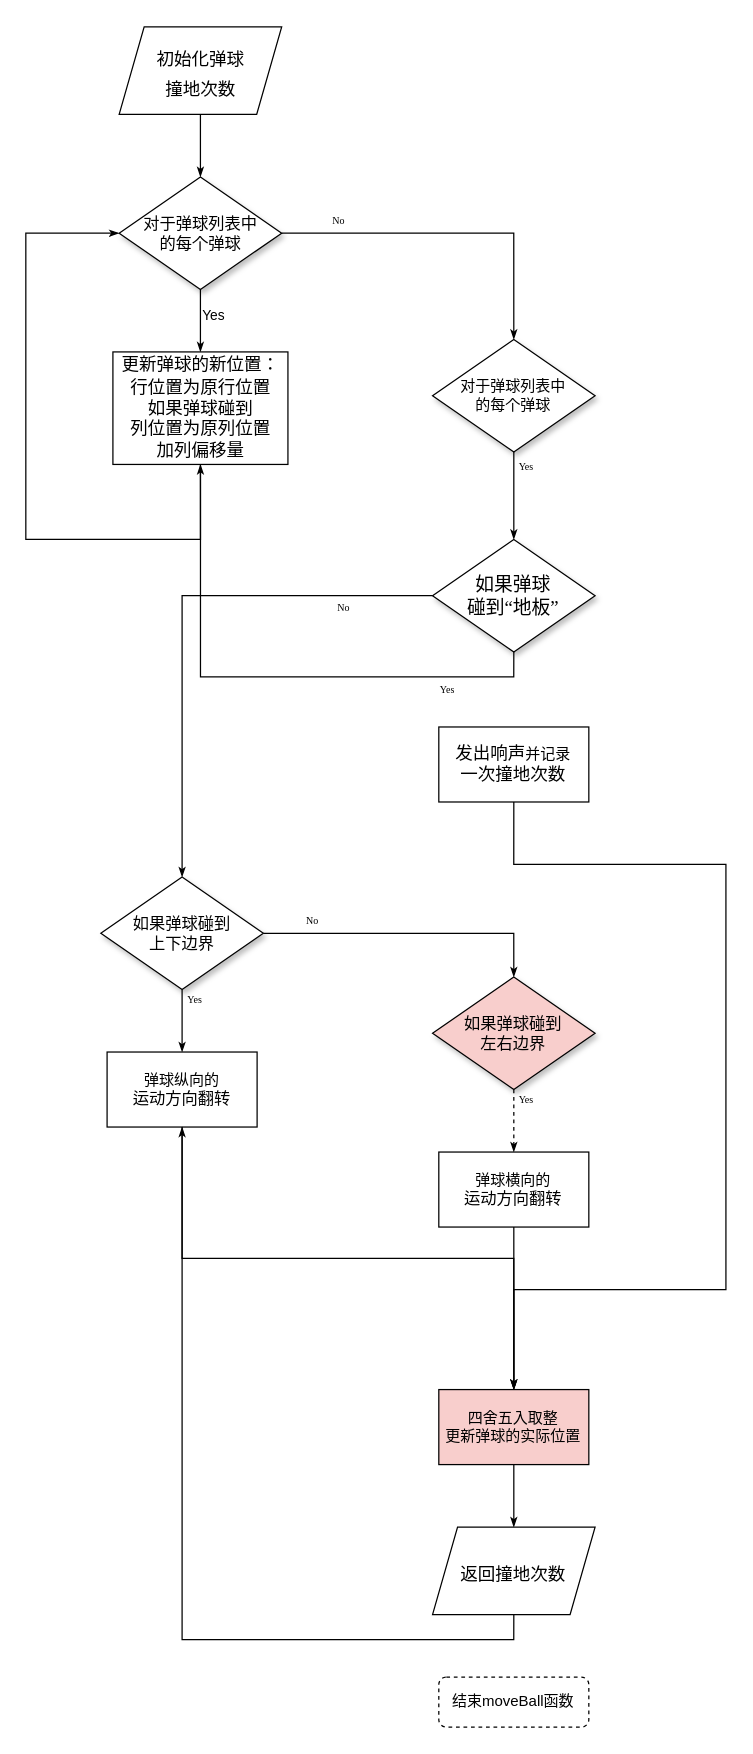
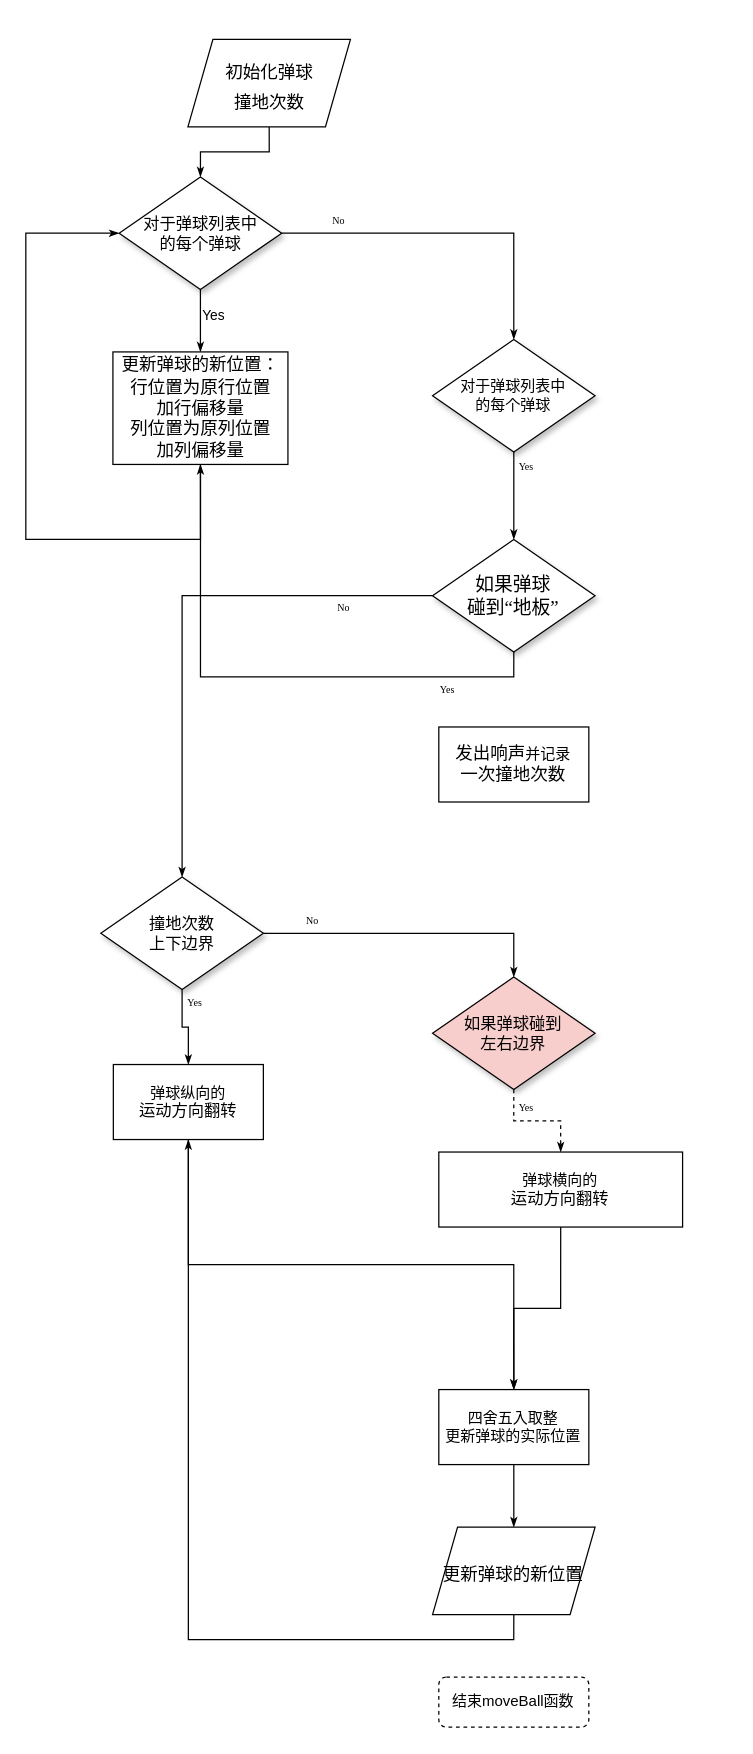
node "初始化弹球 撞地次数": moved (200, 71) -> (269, 83)
node "更新弹球的新位置：行位置为原行位置 如果弹球碰到列位置为原列位置 加列偏移量": label "更新弹球的新位置：行位置为原行位置 如果弹球碰到列位置为原列位置 加列偏移量" -> "更新弹球的新位置：行位置为原行位置 加行偏移量列位置为原列位置 加列偏移量"
node "如果弹球碰到 上下边界": label "如果弹球碰到 上下边界" -> "撞地次数 上下边界"
edge "发出响声并记录一次撞地次数" -> "四舍五入取整 更新弹球的实际位置": removed
node "弹球纵向的运动方向翻转": moved (182, 1089) -> (188, 1102)
node "弹球横向的运动方向翻转": size 150x75 -> 244x75
node "四舍五入取整 更新弹球的实际位置": fillcolor #f8cecc -> #ffffff
node "返回撞地次数": label "返回撞地次数" -> "更新弹球的新位置"
